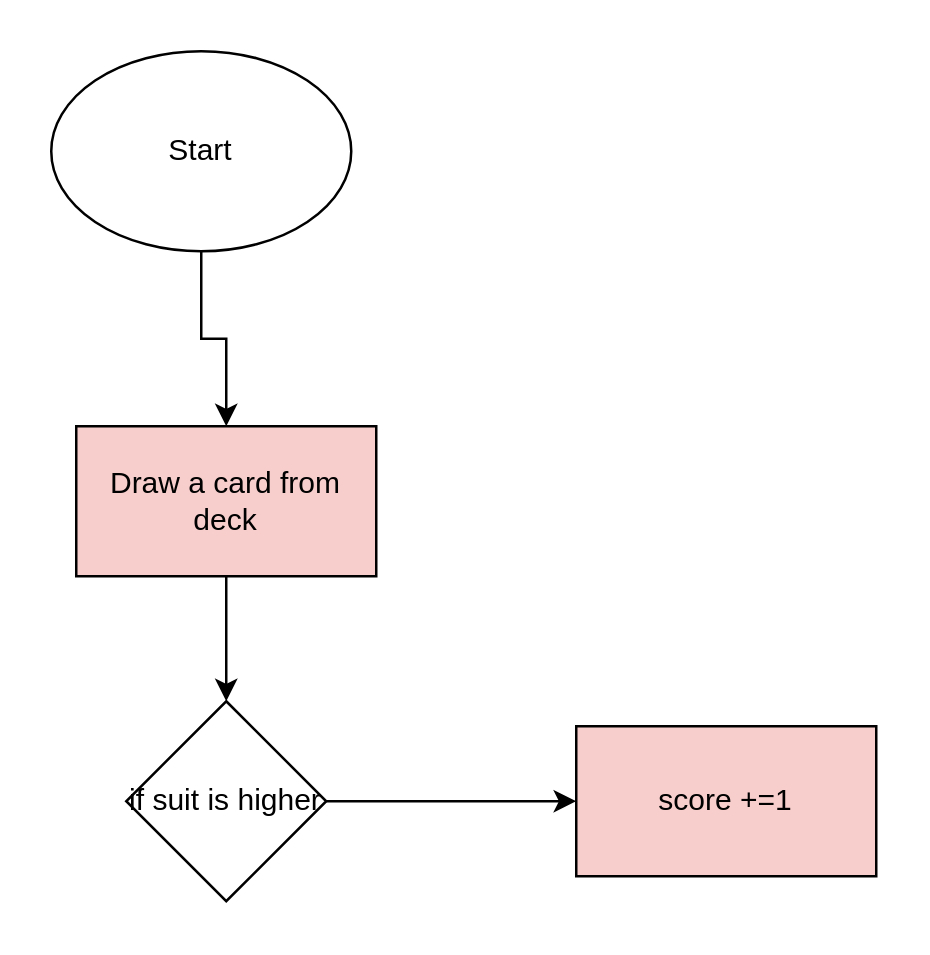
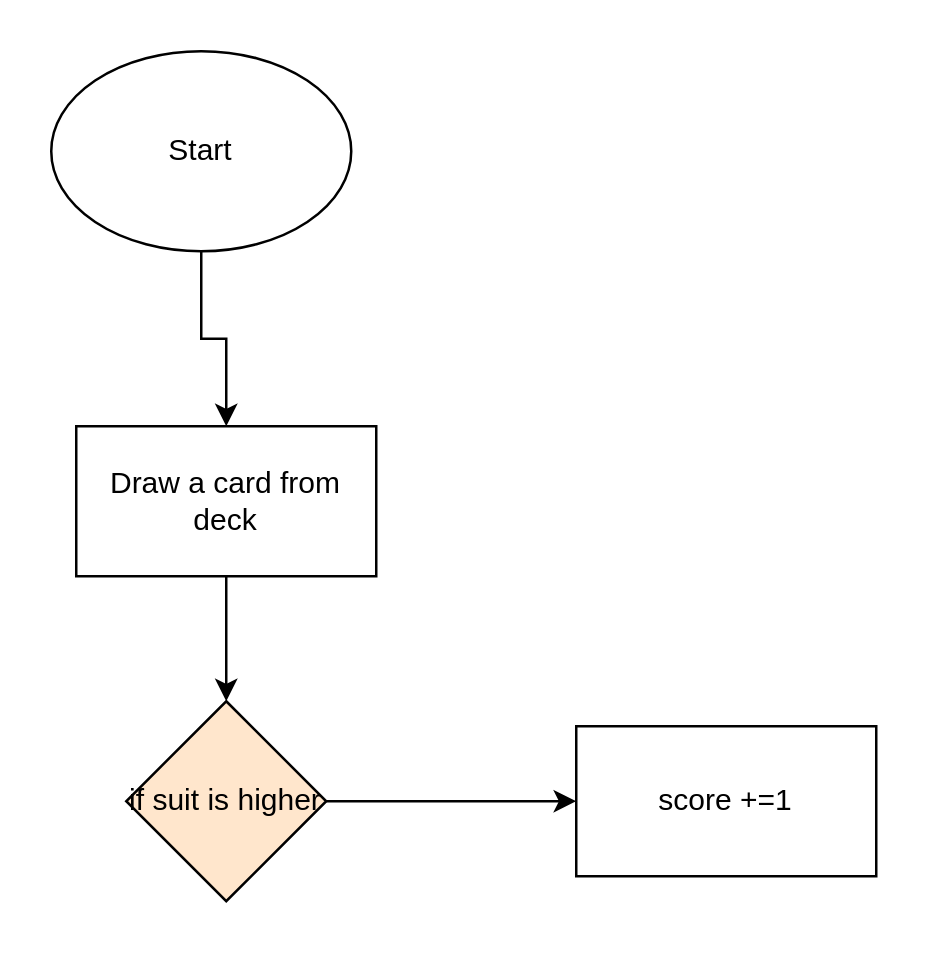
node "Draw a card from deck": fillcolor #f8cecc -> #ffffff
node "if suit is higher": fillcolor #ffffff -> #ffe6cc
node "score +=1": fillcolor #f8cecc -> #ffffff
